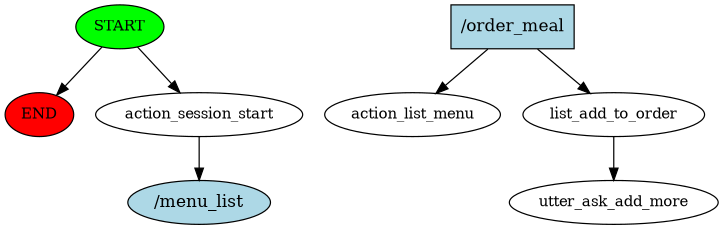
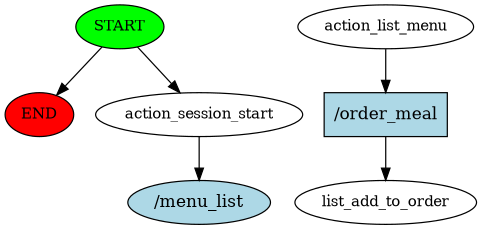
edge "/order_meal" -> "action_list_menu": reversed
node "utter_ask_add_more": removed
